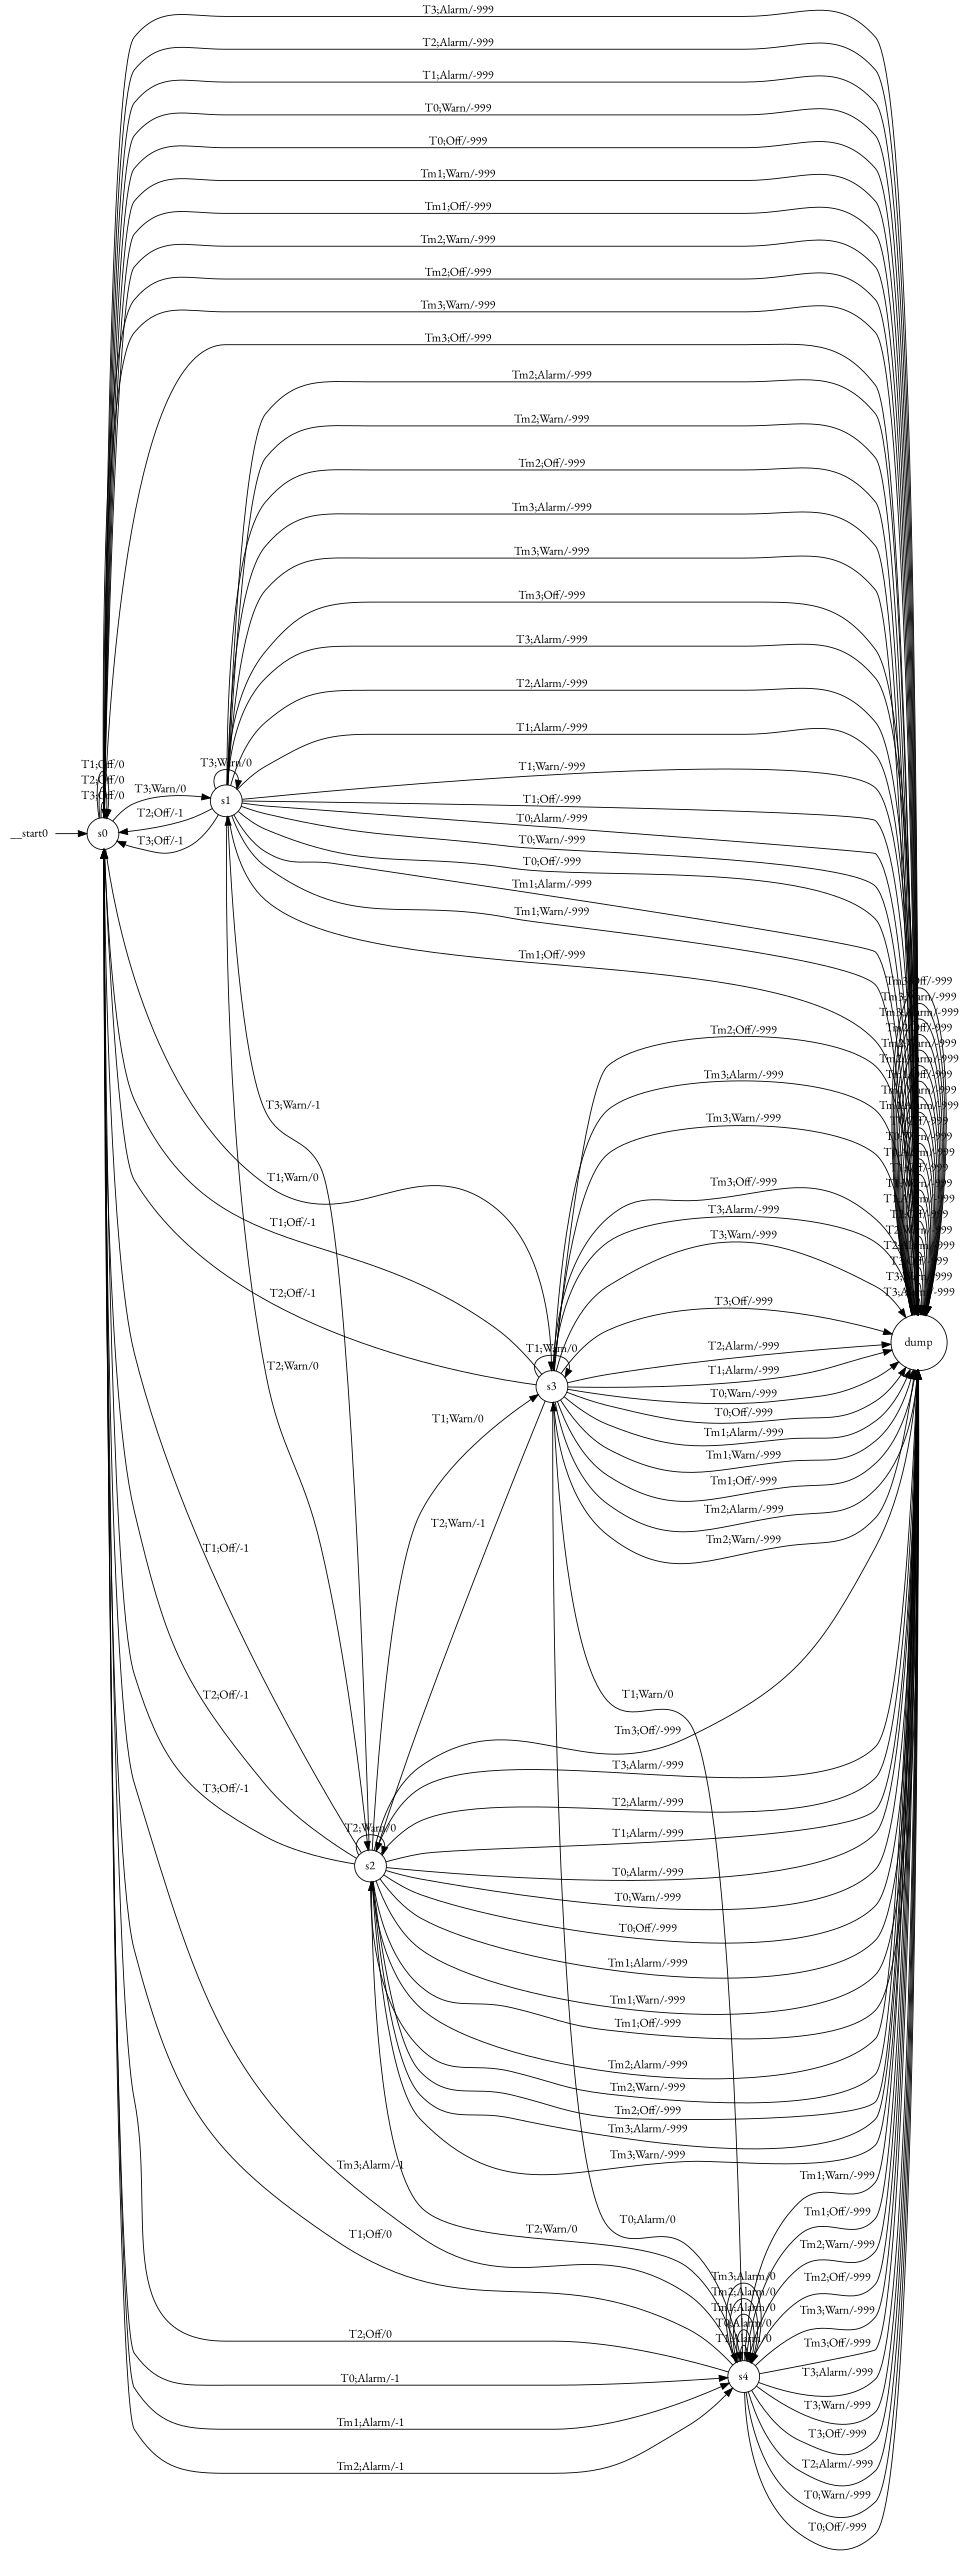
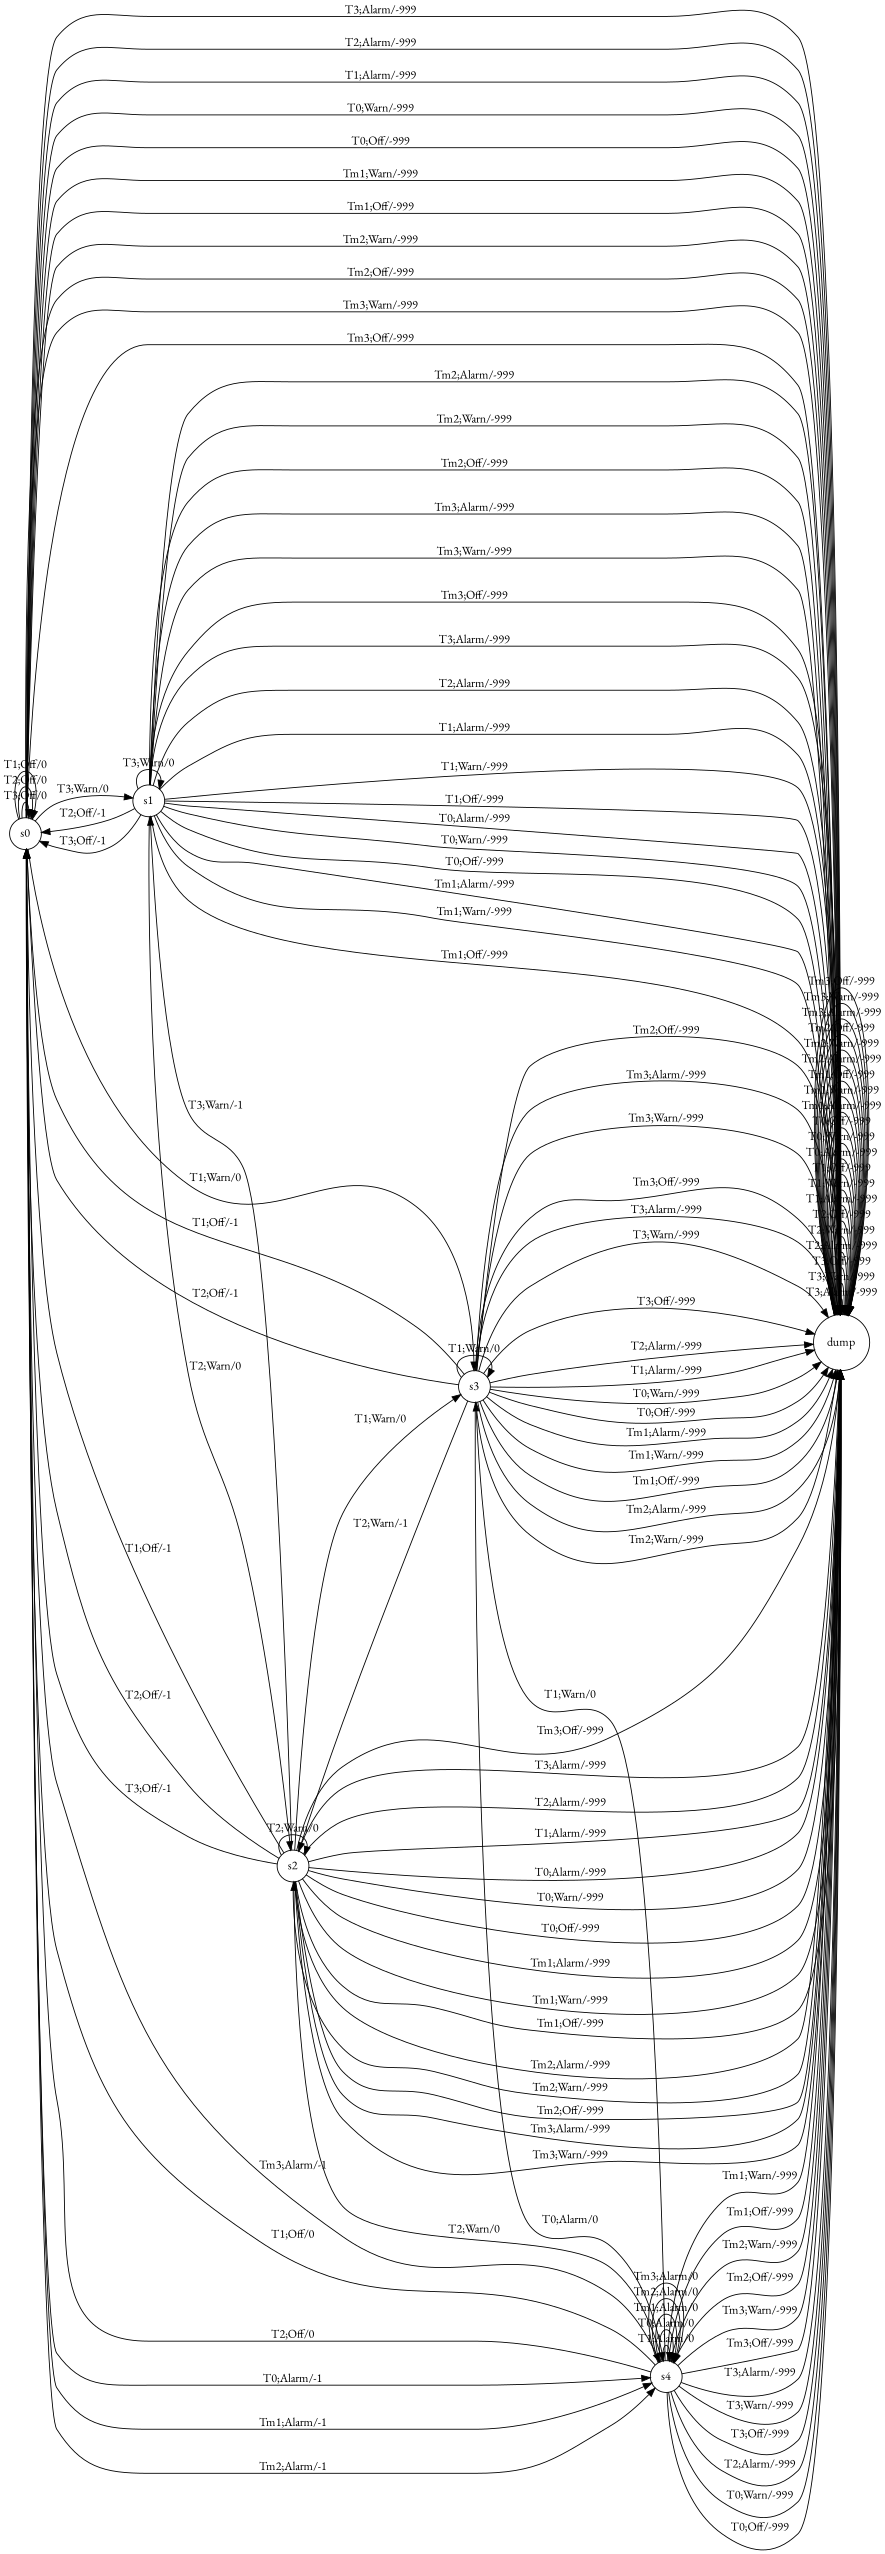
node "__start0": removed
